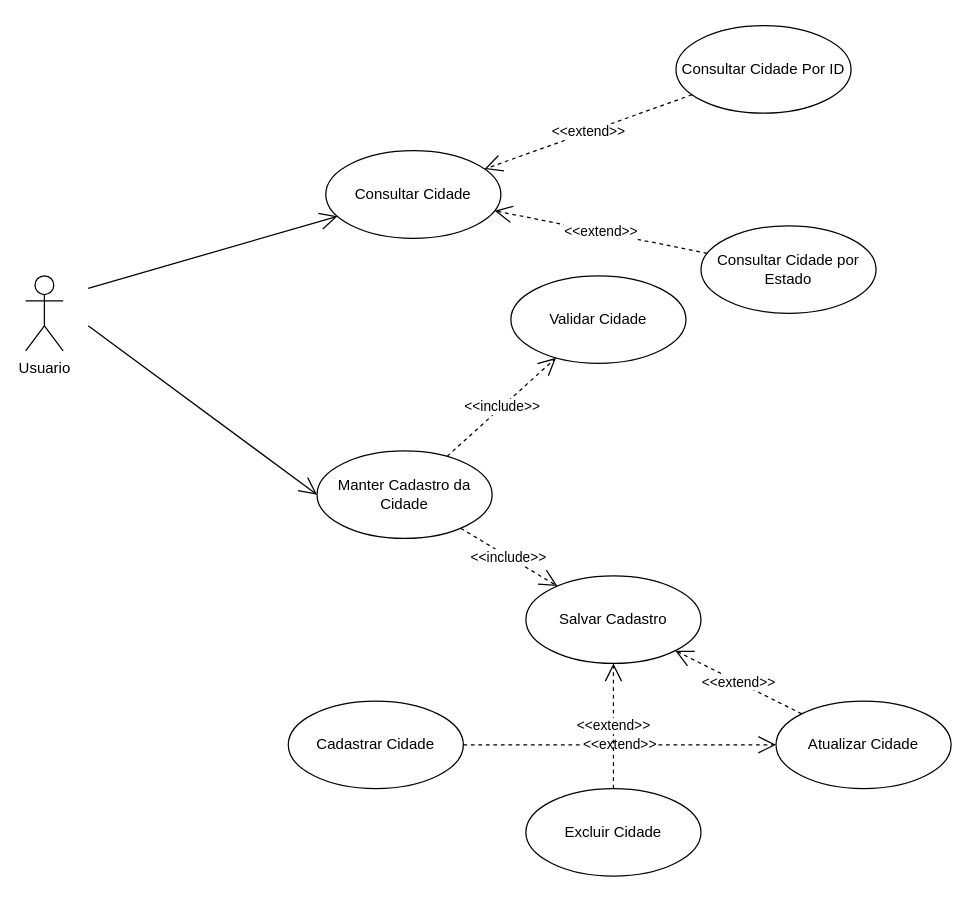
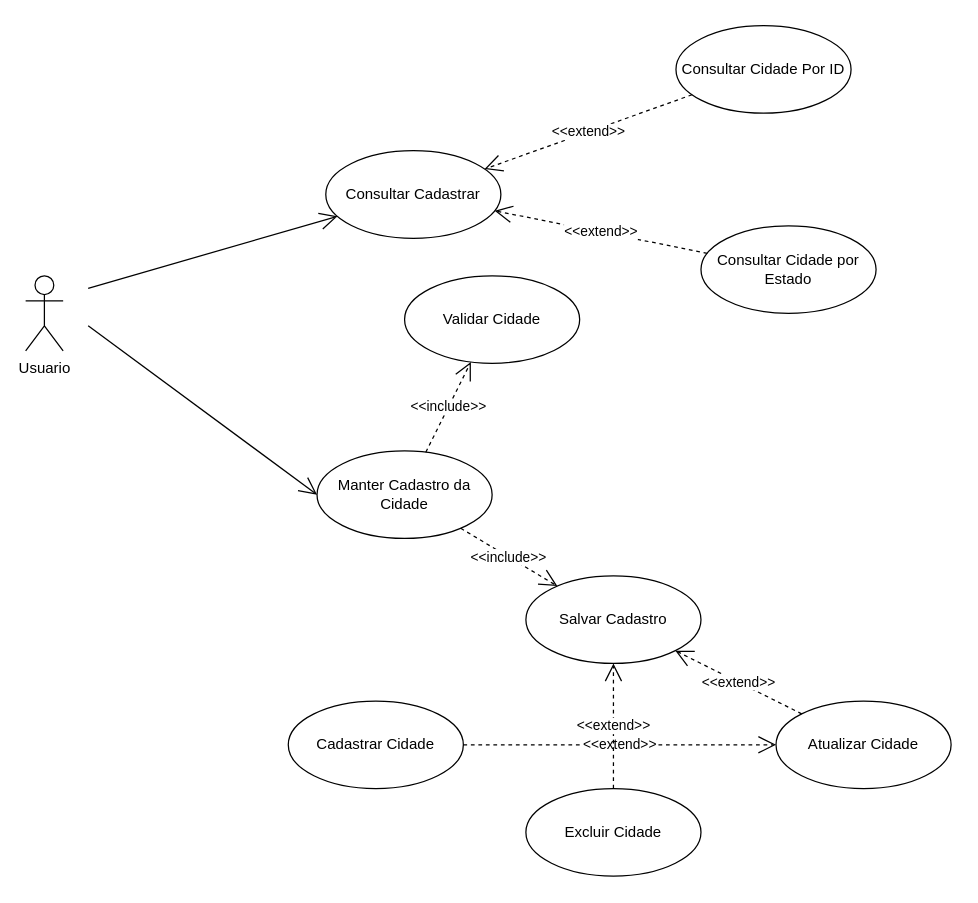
node "Consultar Cidade": label "Consultar Cidade" -> "Consultar Cadastrar"
node "Validar Cidade": moved (598, 319) -> (492, 319)
